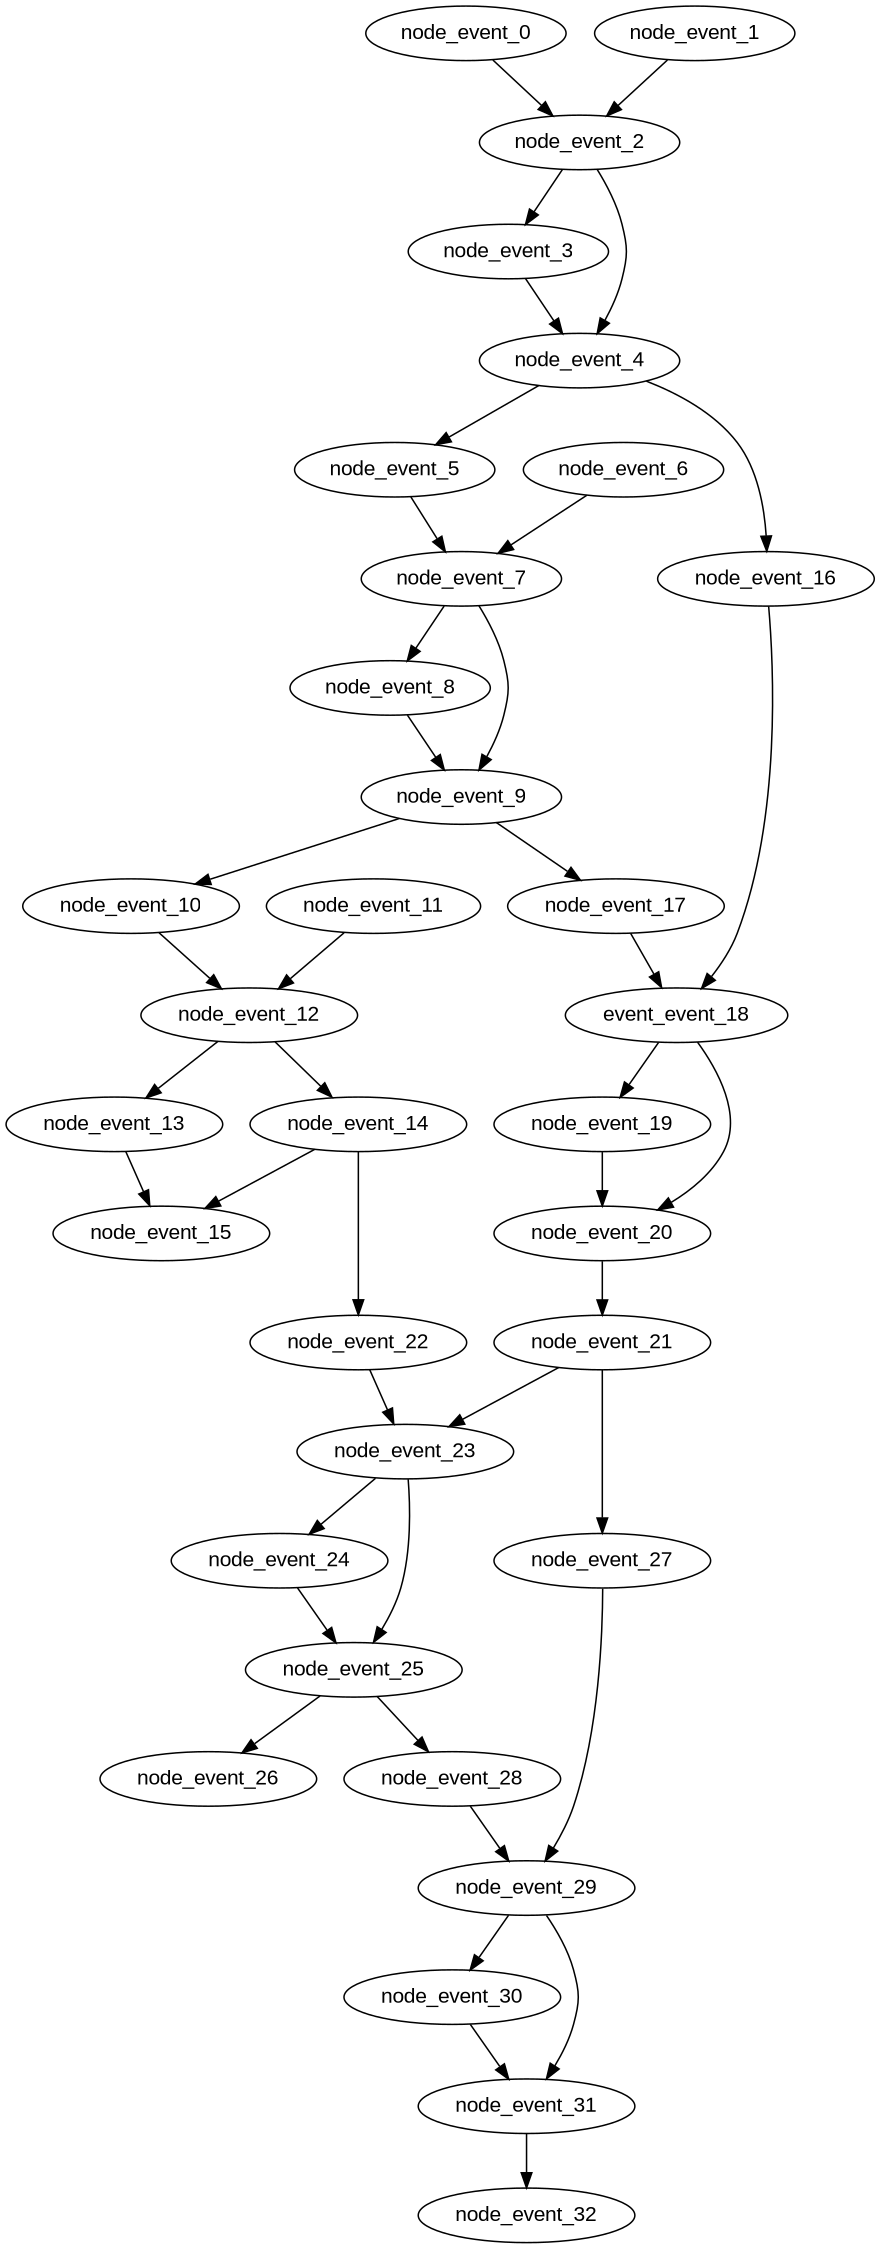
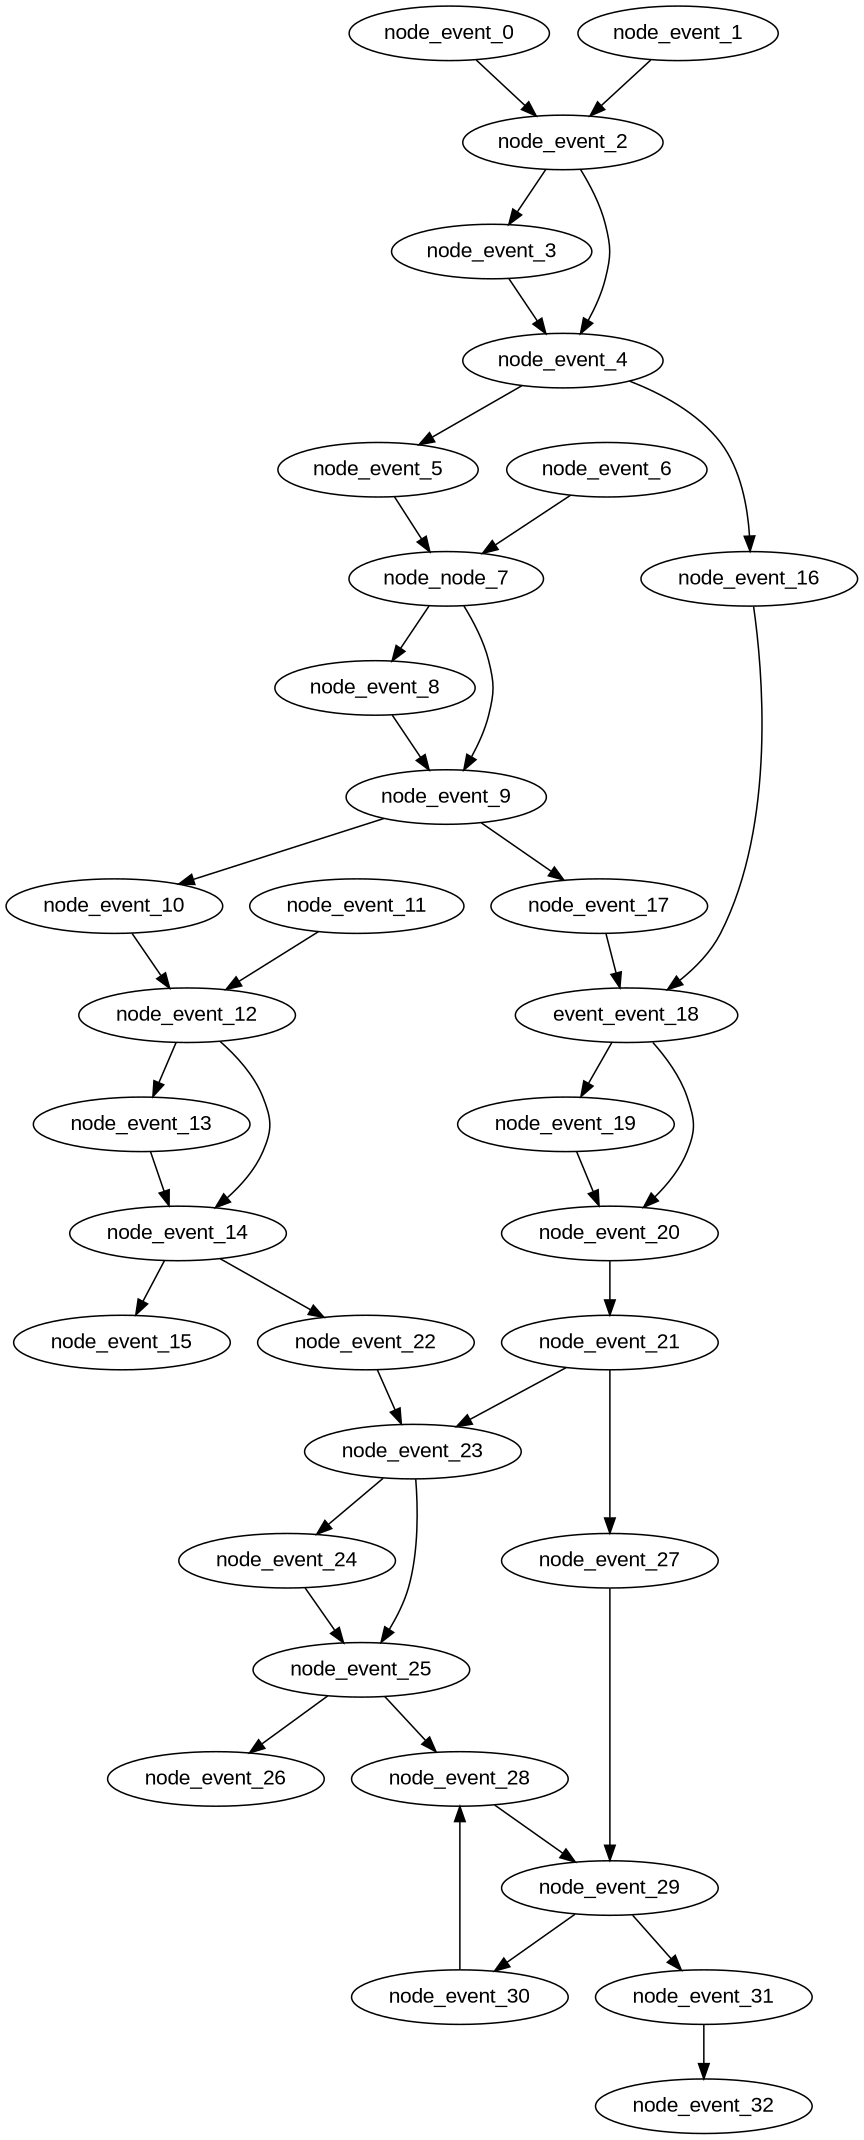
node "node_event_7": label "node_event_7" -> "node_node_7"
edge "node_event_13" -> "node_event_15": now "node_event_13" -> "node_event_14"
edge "node_event_30" -> "node_event_31": now "node_event_30" -> "node_event_28"
